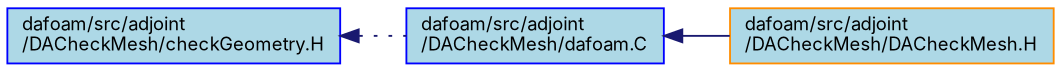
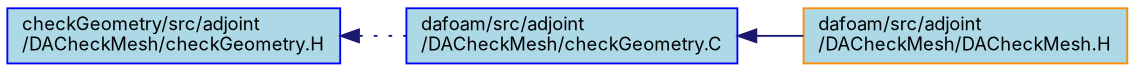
node "dafoam/src/adjoint /DACheckMesh/checkGeometry.H": label "dafoam/src/adjoint /DACheckMesh/checkGeometry.H" -> "checkGeometry/src/adjoint /DACheckMesh/checkGeometry.H"
node "dafoam/src/adjoint /DACheckMesh/dafoam.C": label "dafoam/src/adjoint /DACheckMesh/dafoam.C" -> "dafoam/src/adjoint /DACheckMesh/checkGeometry.C"
